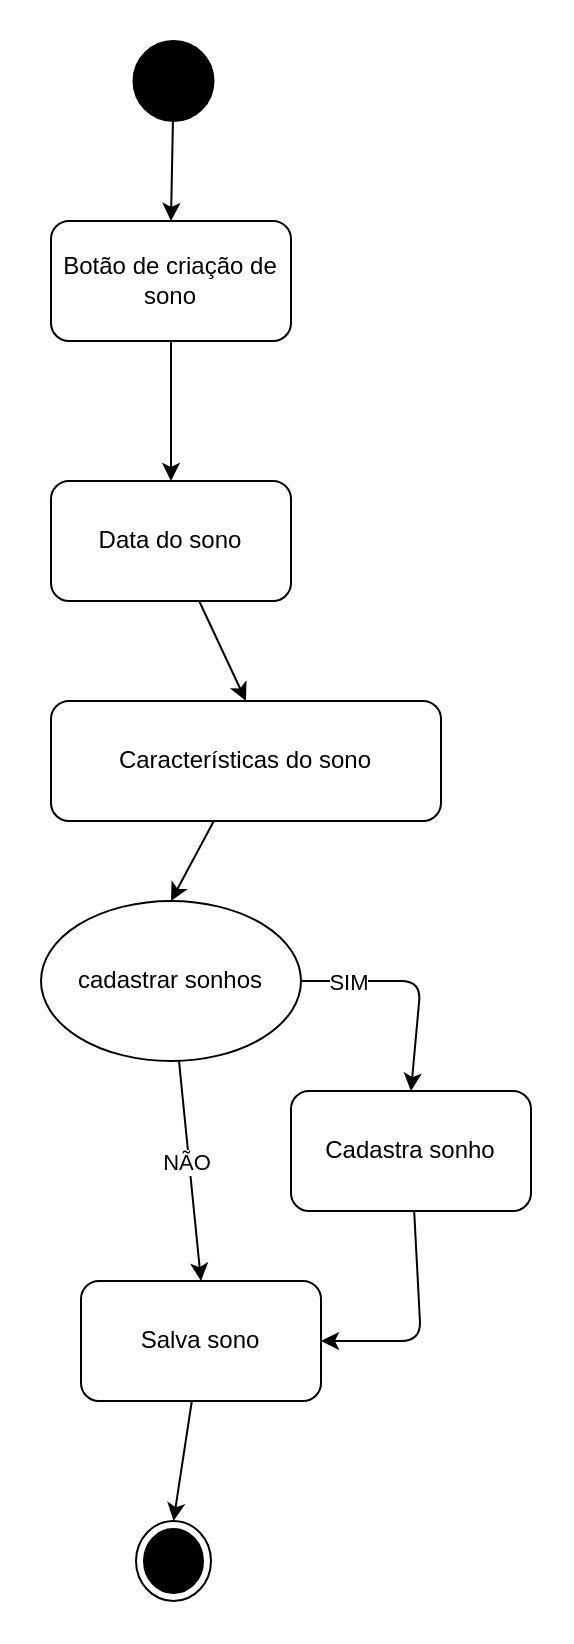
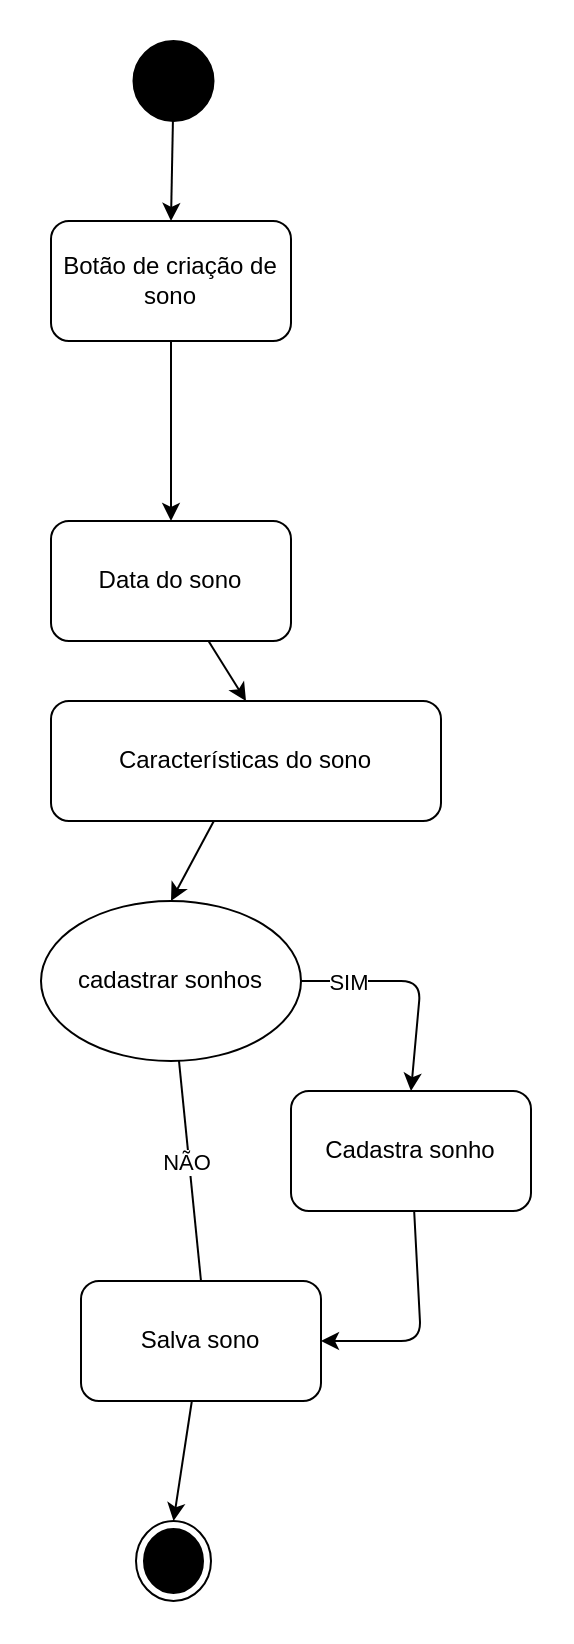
node "Data do sono": moved (171, 541) -> (171, 581)
edge "cadastrar sonhos" -> "Salva sono": arrowhead classic -> none
